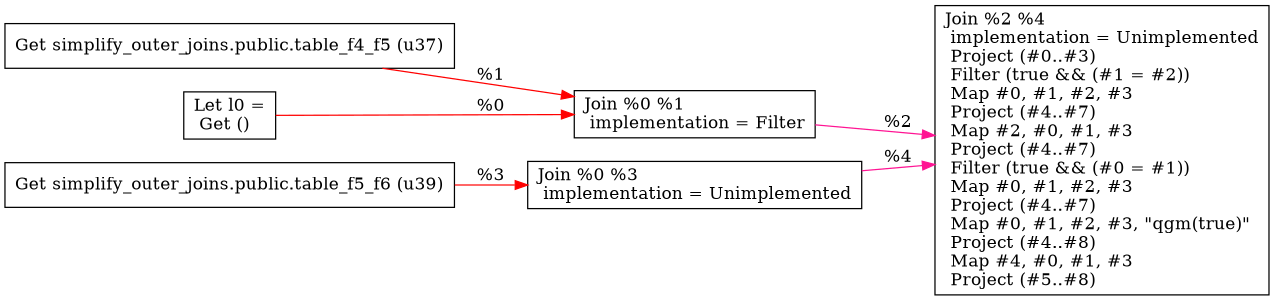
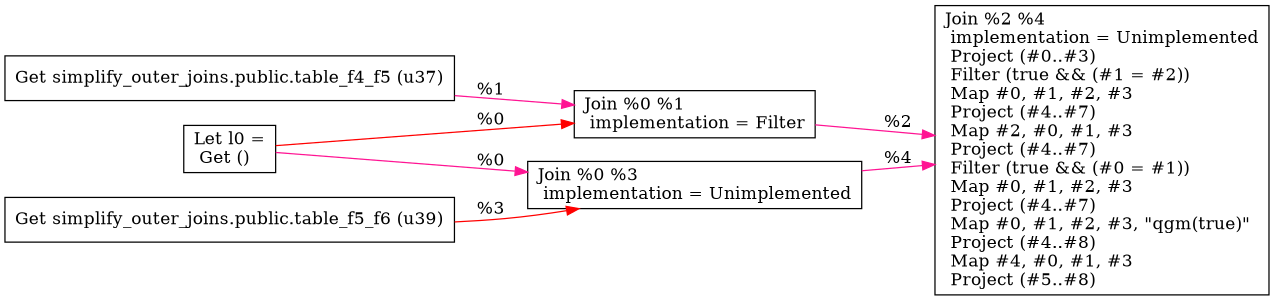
edge "Get simplify_outer_joins.public.table_f4_f5 (u37)" -> "Join %0 %1 implementation = Filter": color red -> deeppink
edge "Let l0 = Get ()" -> "Join %0 %3 implementation = Unimplemented": added, label "%0"
